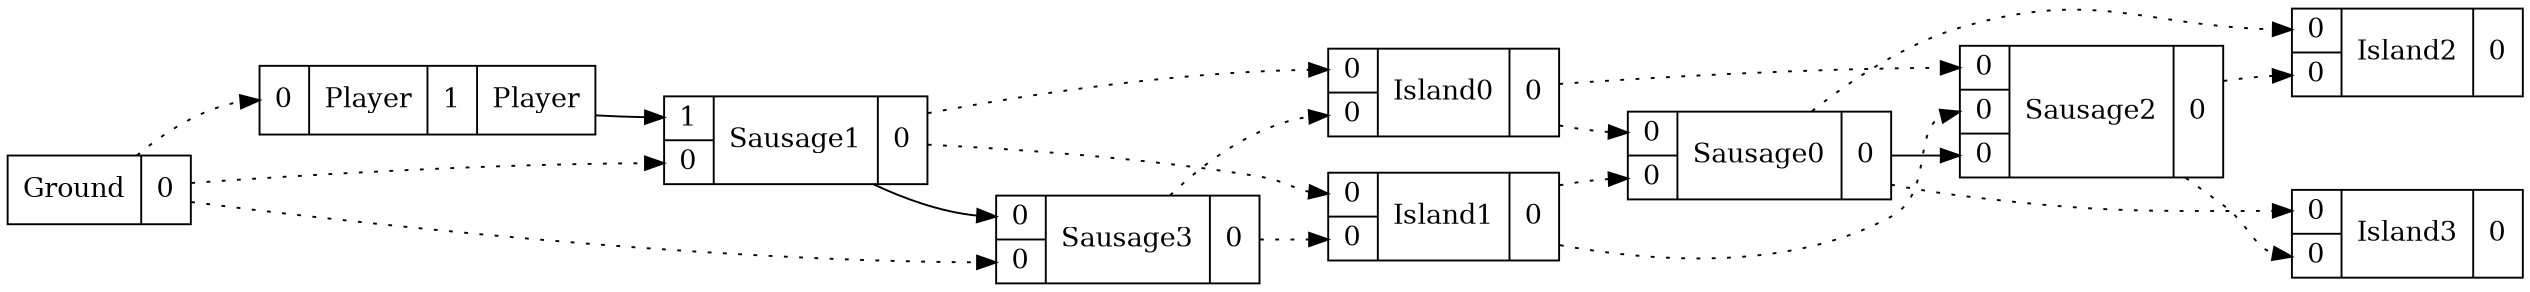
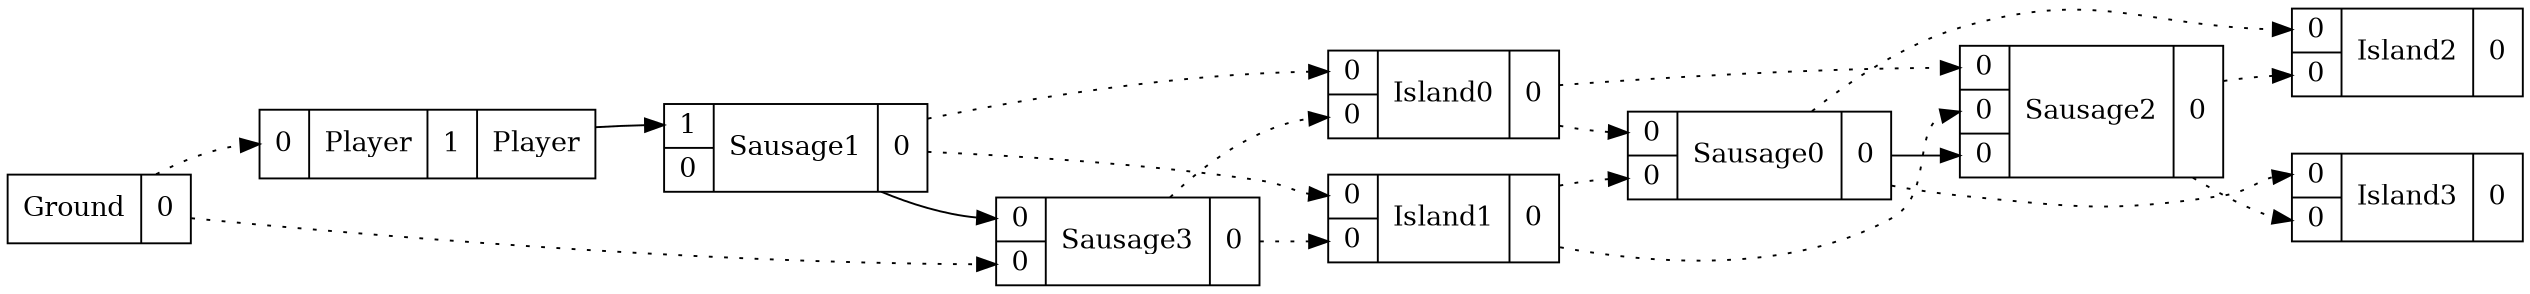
edge "Ground" -> "1": removed
